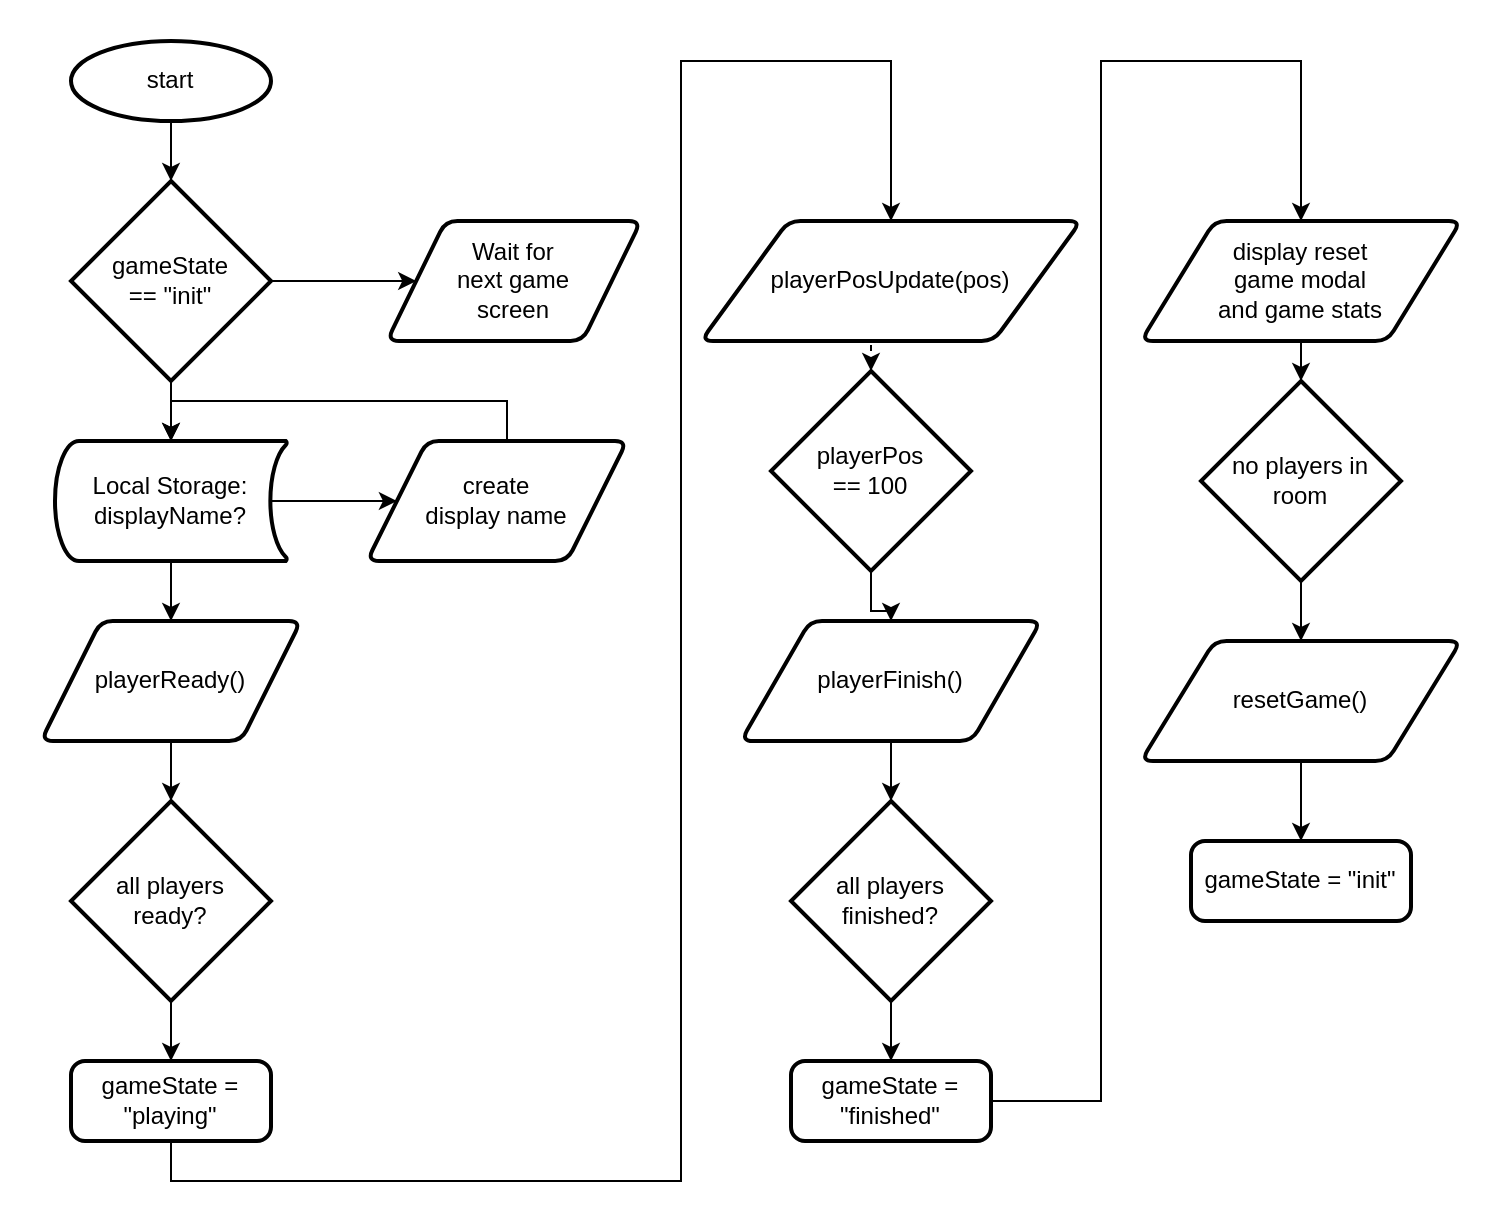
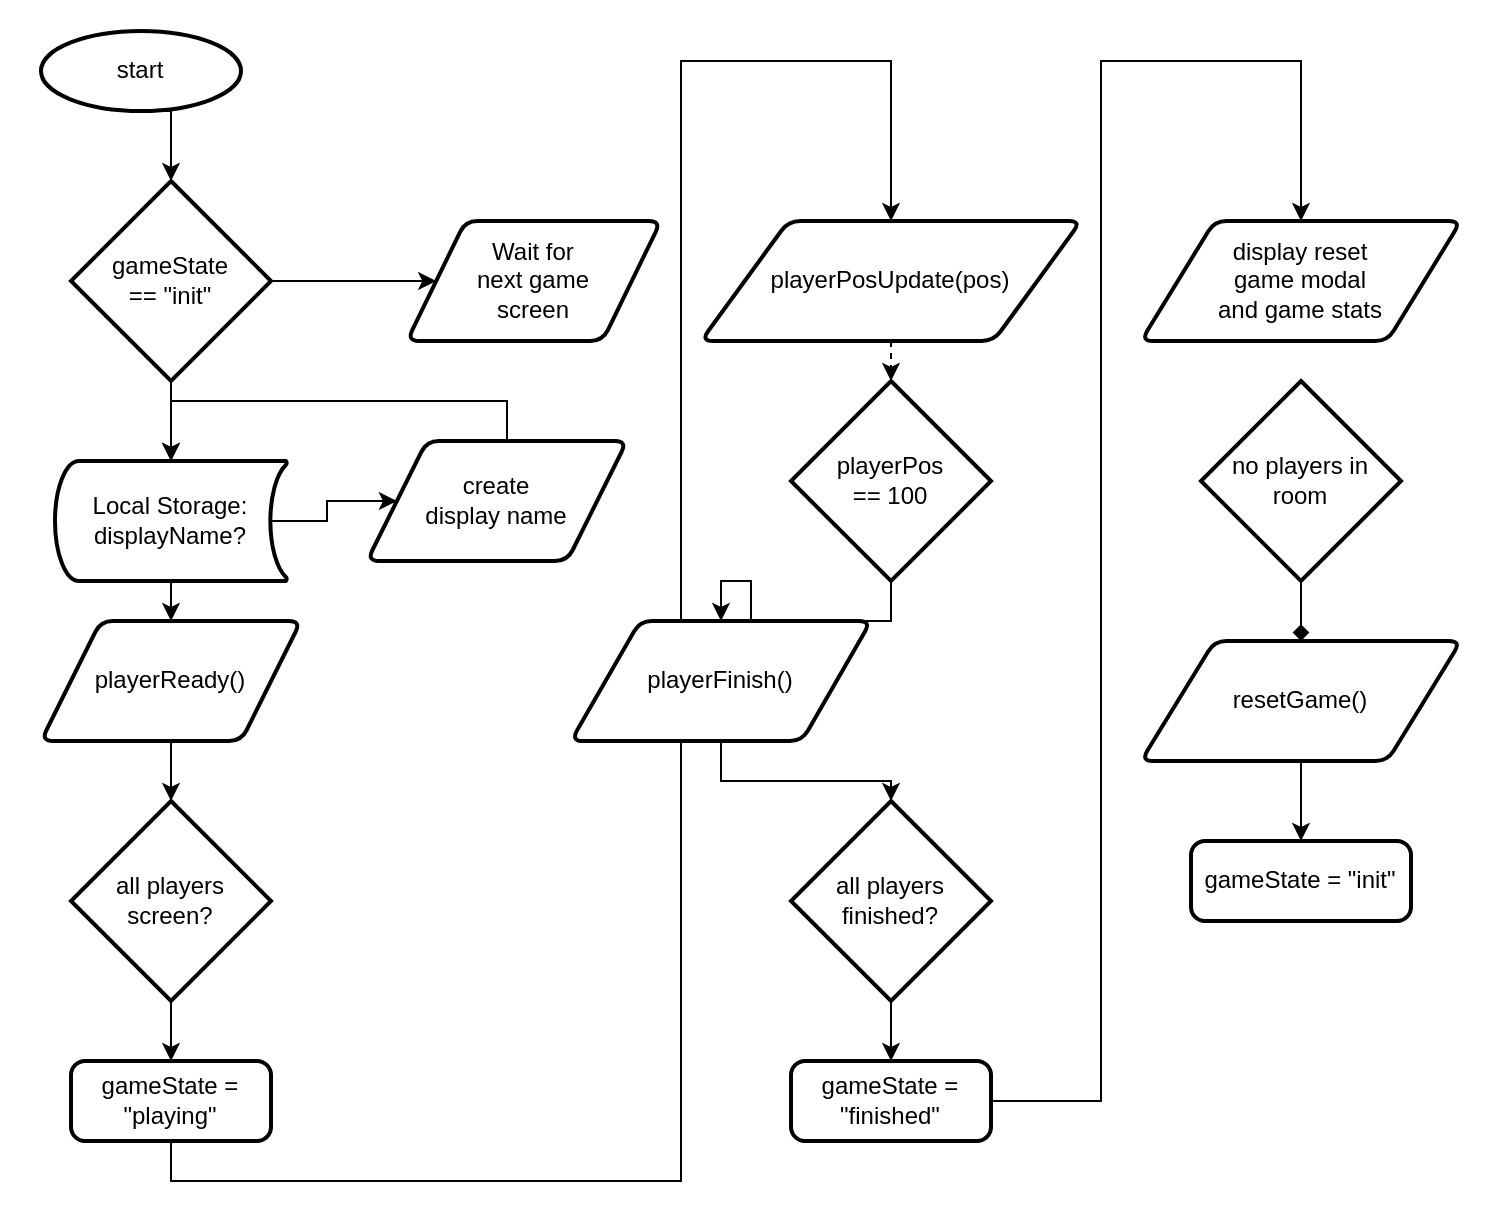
node "start": moved (171, 81) -> (141, 71)
node "Wait for next game screen": moved (514, 281) -> (534, 281)
edge "display reset game modal and game stats" -> "no players in room": removed
node "playerPos == 100": moved (871, 471) -> (891, 481)
node "Local Storage: displayName?": moved (171, 501) -> (171, 521)
edge "no players in room" -> "resetGame()": arrowhead classic -> diamond
node "playerFinish()": moved (891, 681) -> (721, 681)
node "all players ready?": label "all players ready?" -> "all players screen?"
